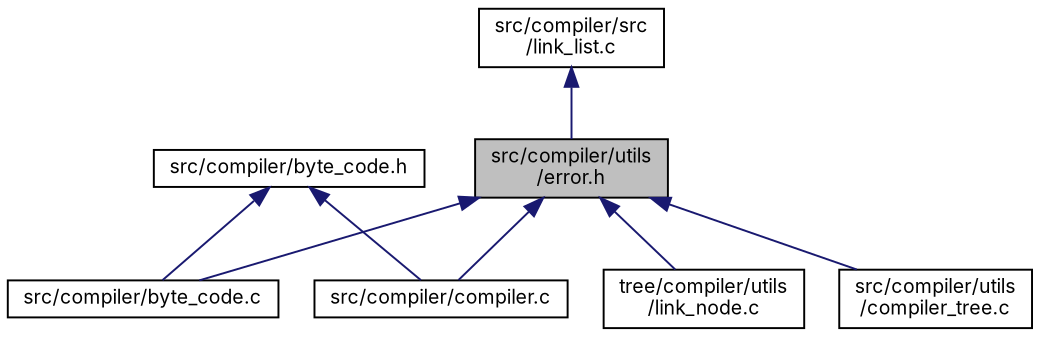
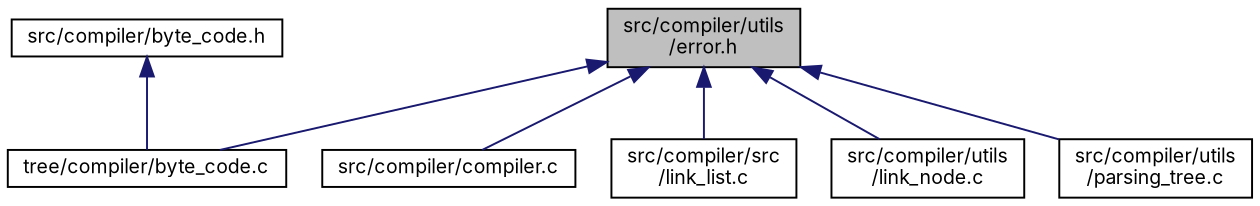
edge "src/compiler/utils /error.h" -> "src/compiler/src /link_list.c": reversed
edge "src/compiler/compiler.c" -> "src/compiler/byte_code.h": removed
node "src/compiler/byte_code.c": label "src/compiler/byte_code.c" -> "tree/compiler/byte_code.c"
node "tree/compiler/utils /link_node.c": label "tree/compiler/utils /link_node.c" -> "src/compiler/utils /link_node.c"
node "src/compiler/utils /compiler_tree.c": label "src/compiler/utils /compiler_tree.c" -> "src/compiler/utils /parsing_tree.c"
